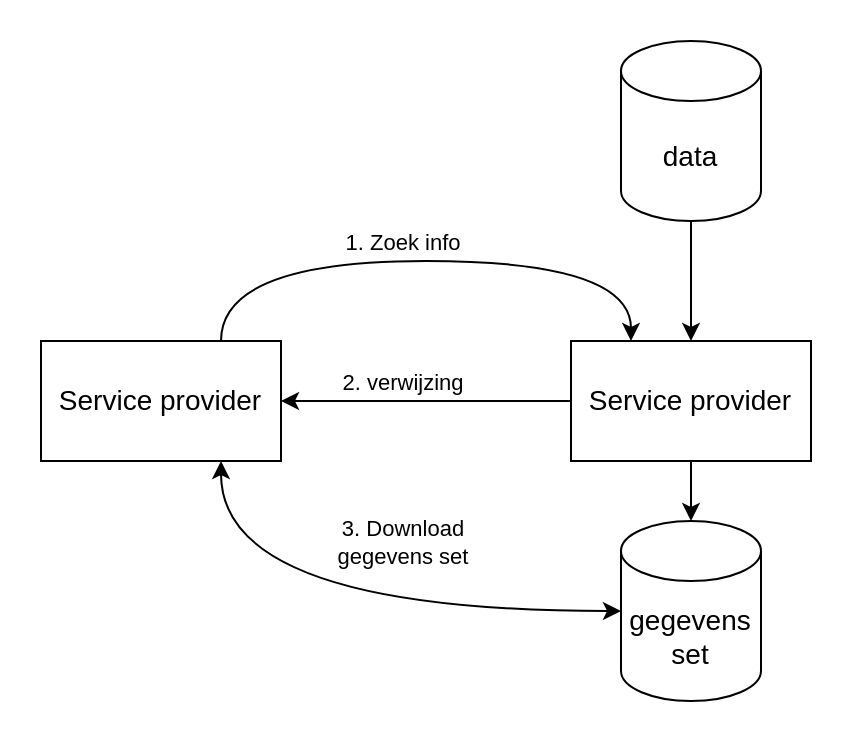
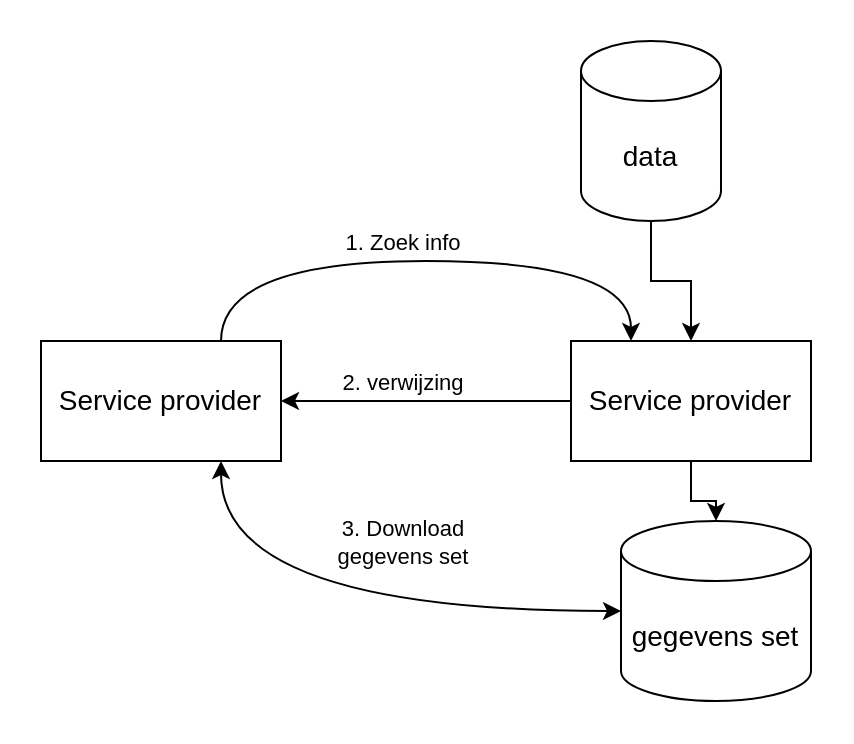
node "data": moved (691, 131) -> (651, 131)
node "gegevens set": size 140x180 -> 190x180
